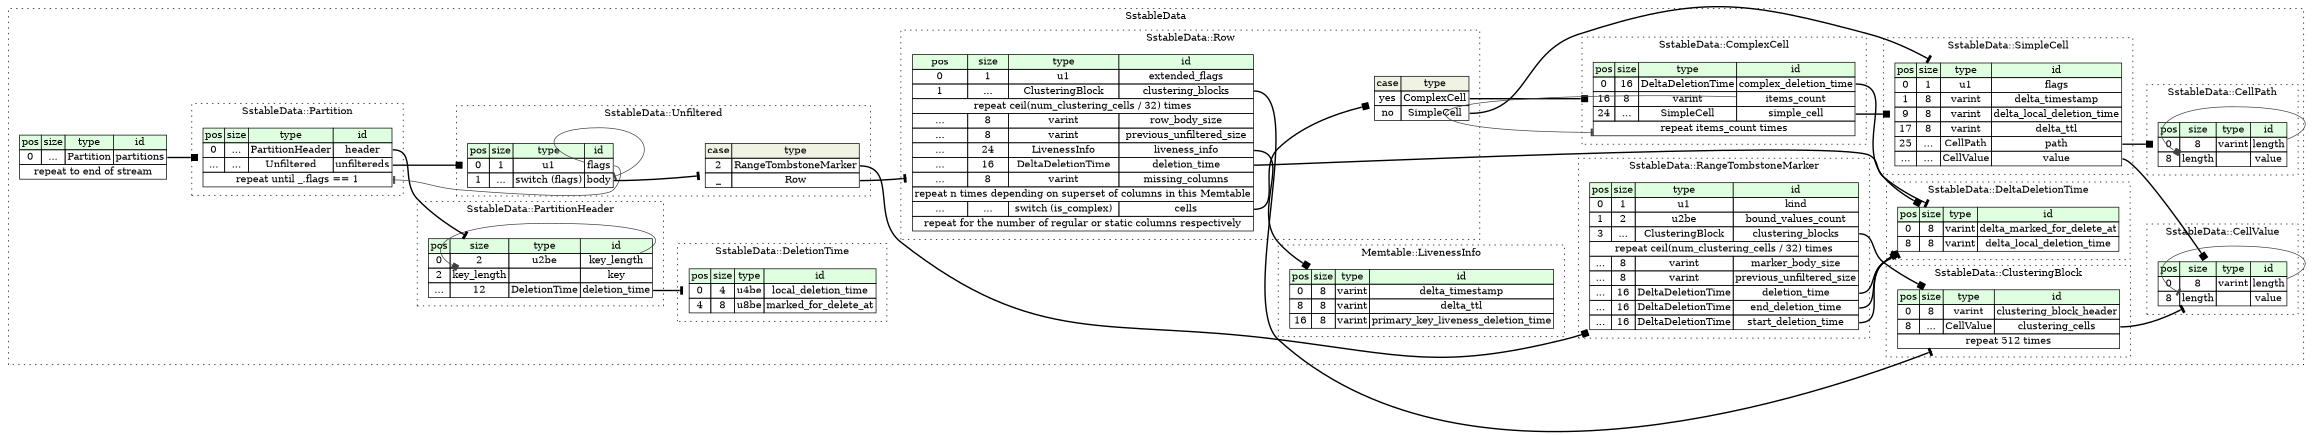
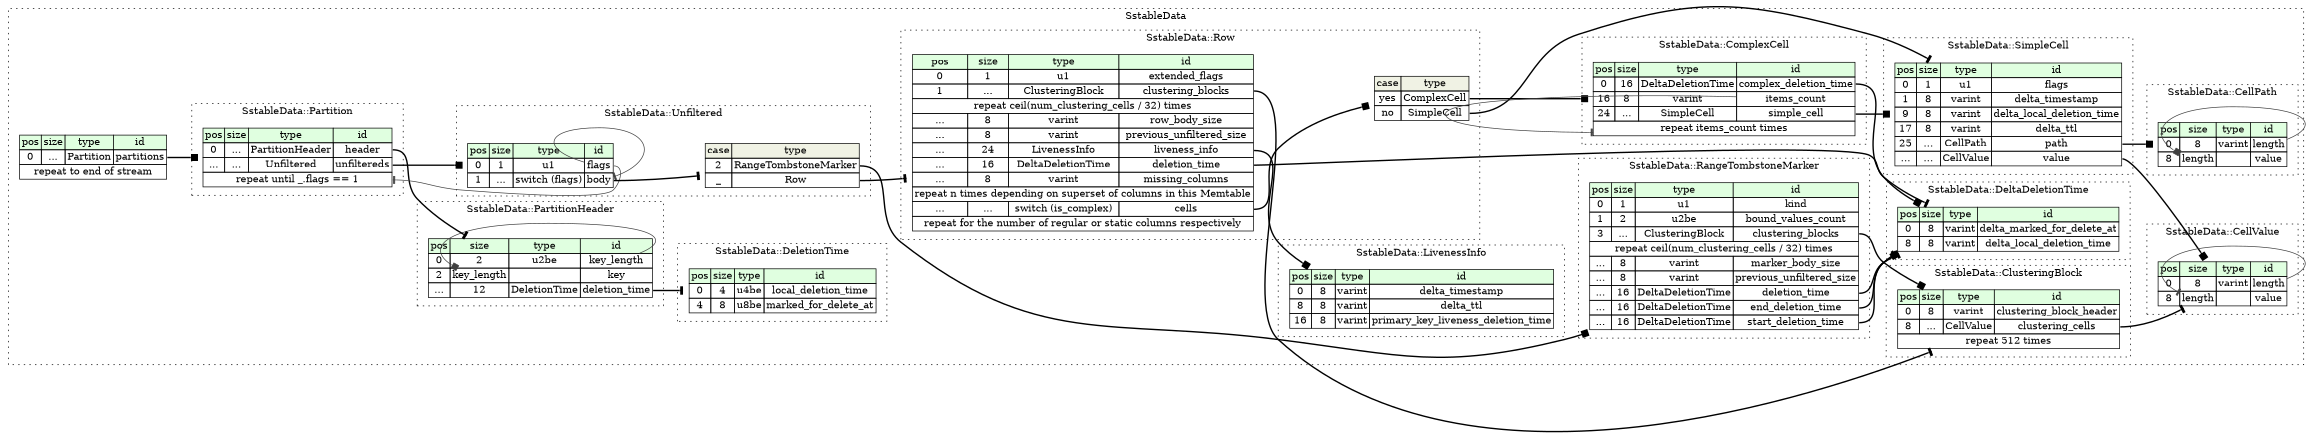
cluster "Memtable::LivenessInfo": label "Memtable::LivenessInfo" -> "SstableData::LivenessInfo"
